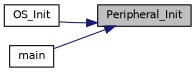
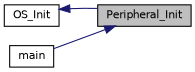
edge "OS_Init" -> "Peripheral_Init": reversed
